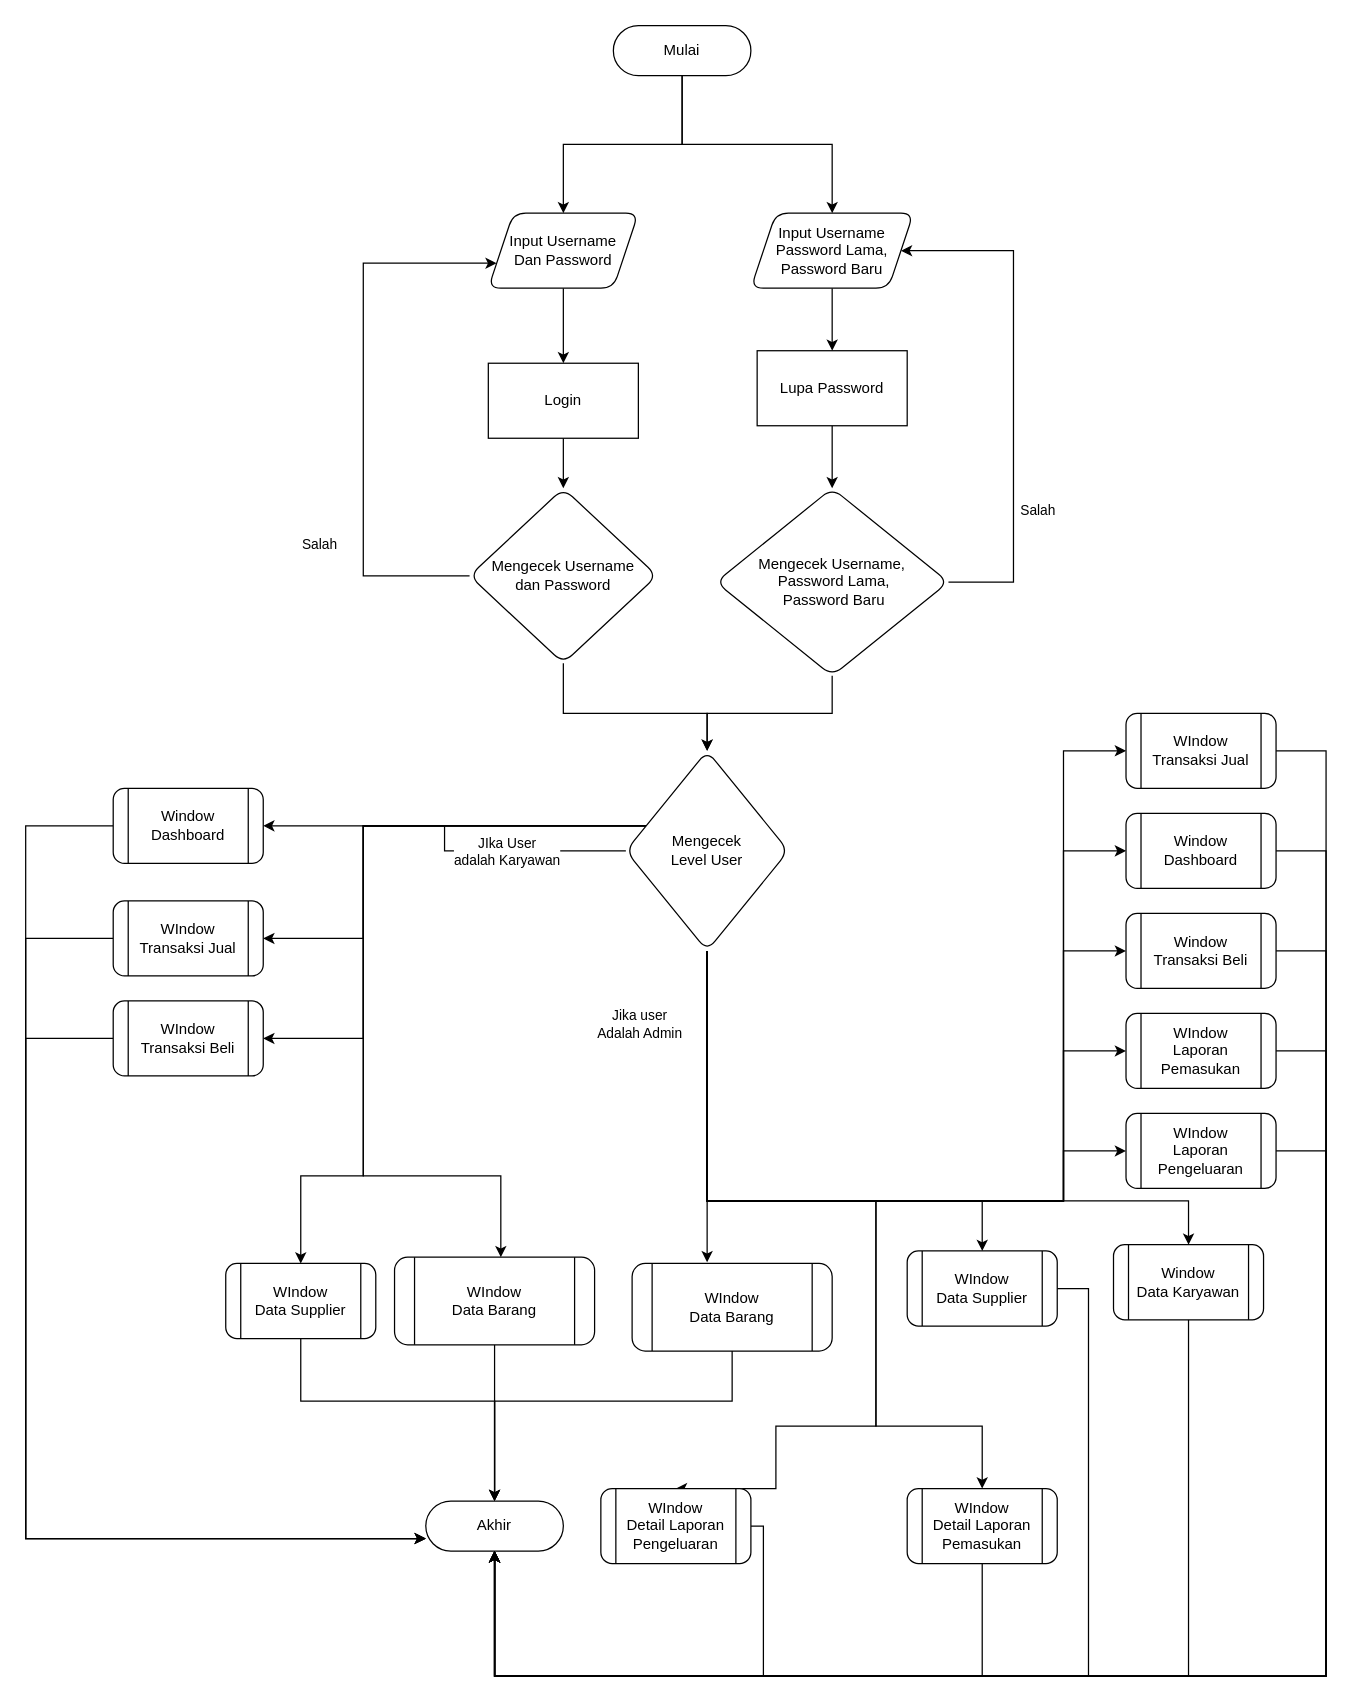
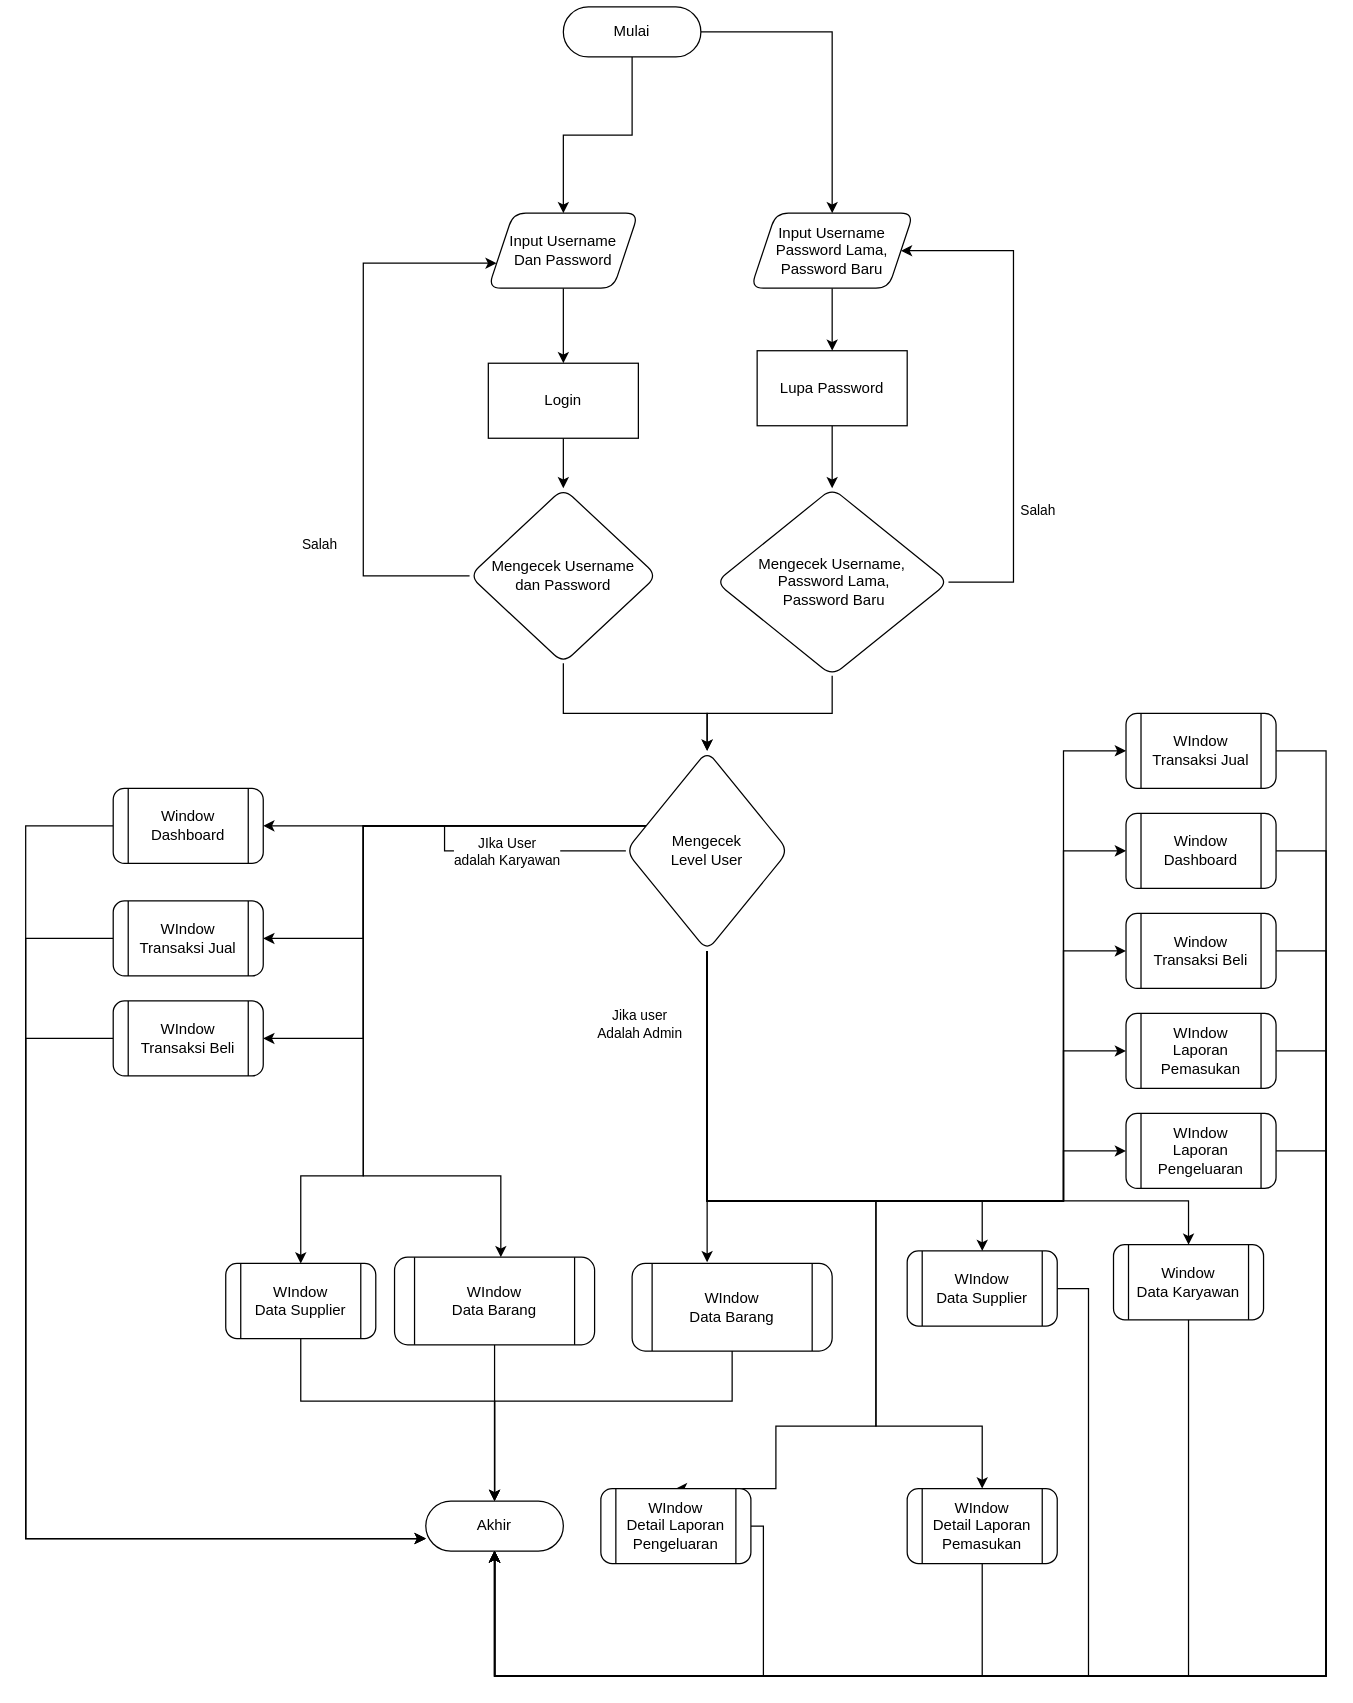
node "Mulai": moved (682, 51) -> (632, 32)
